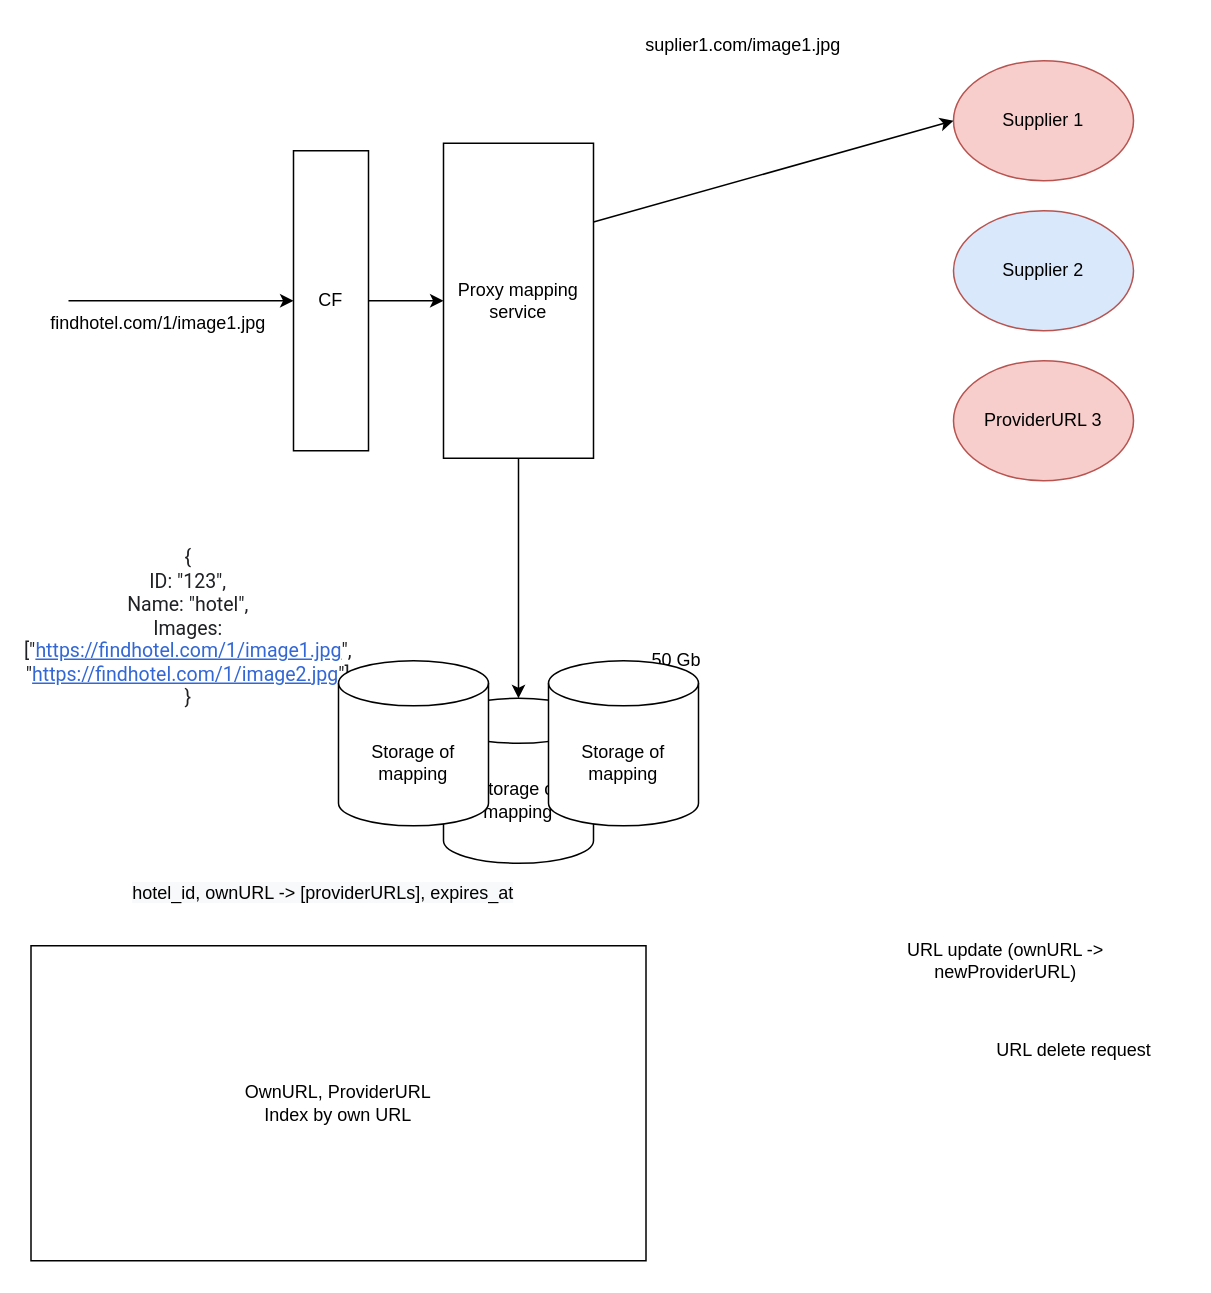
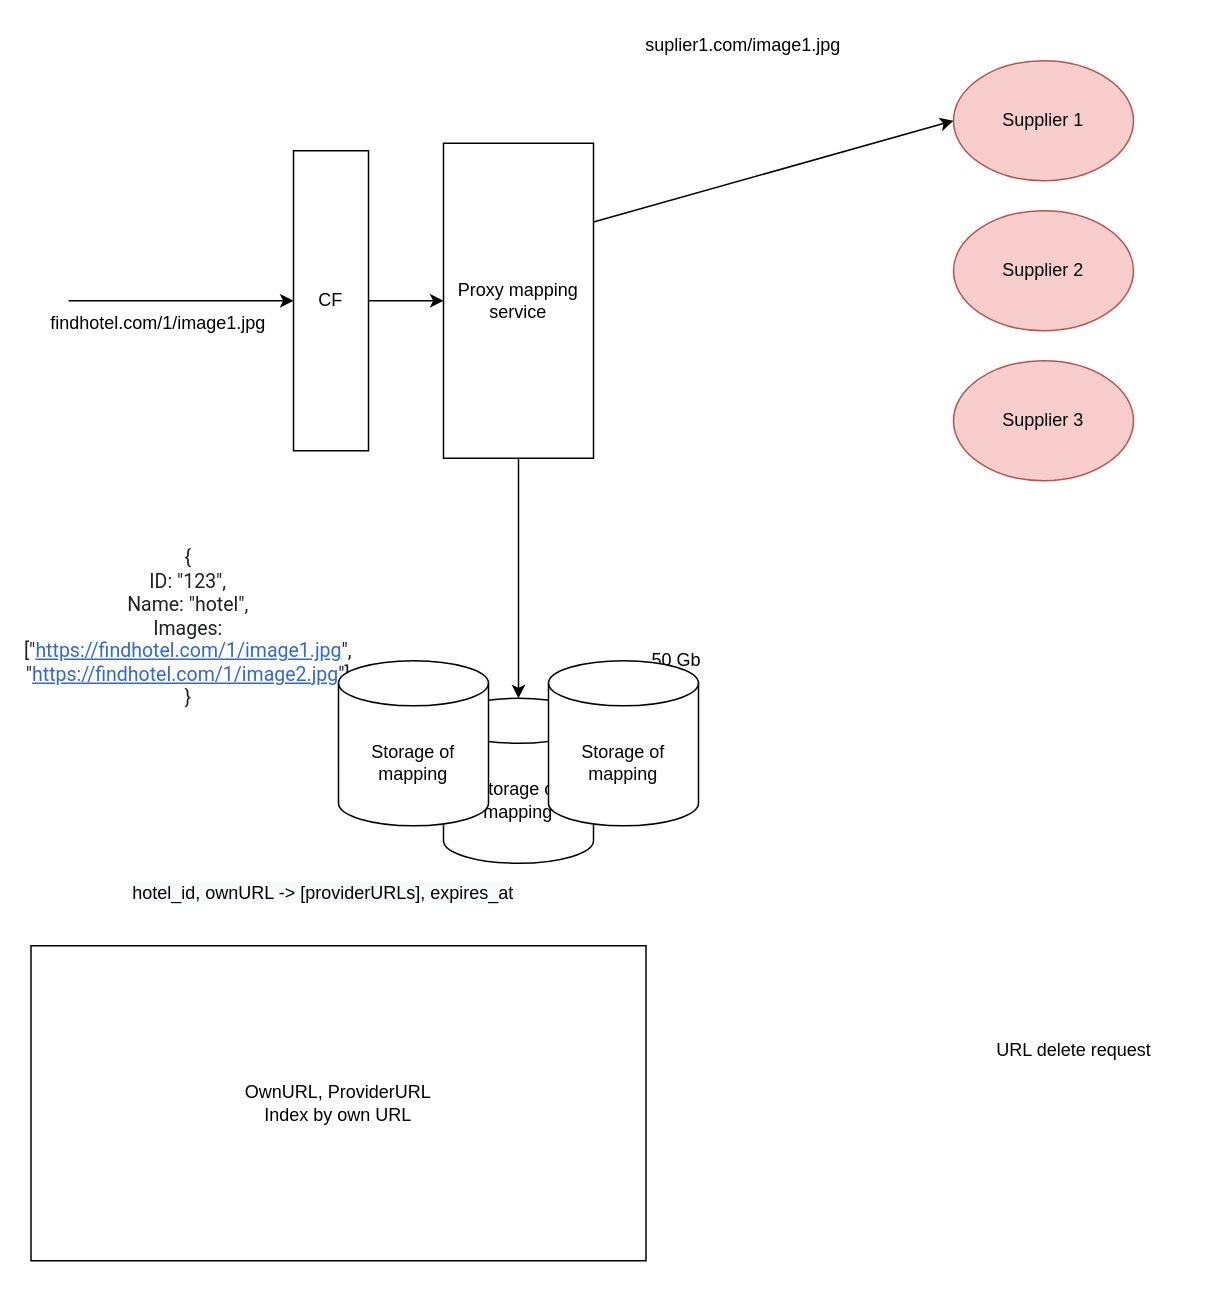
node "Supplier 2": fillcolor #dae8fc -> #f8cecc
node "ProviderURL 3": label "ProviderURL 3" -> "Supplier 3"
node "URL update (ownURL -> newProviderURL)": removed
